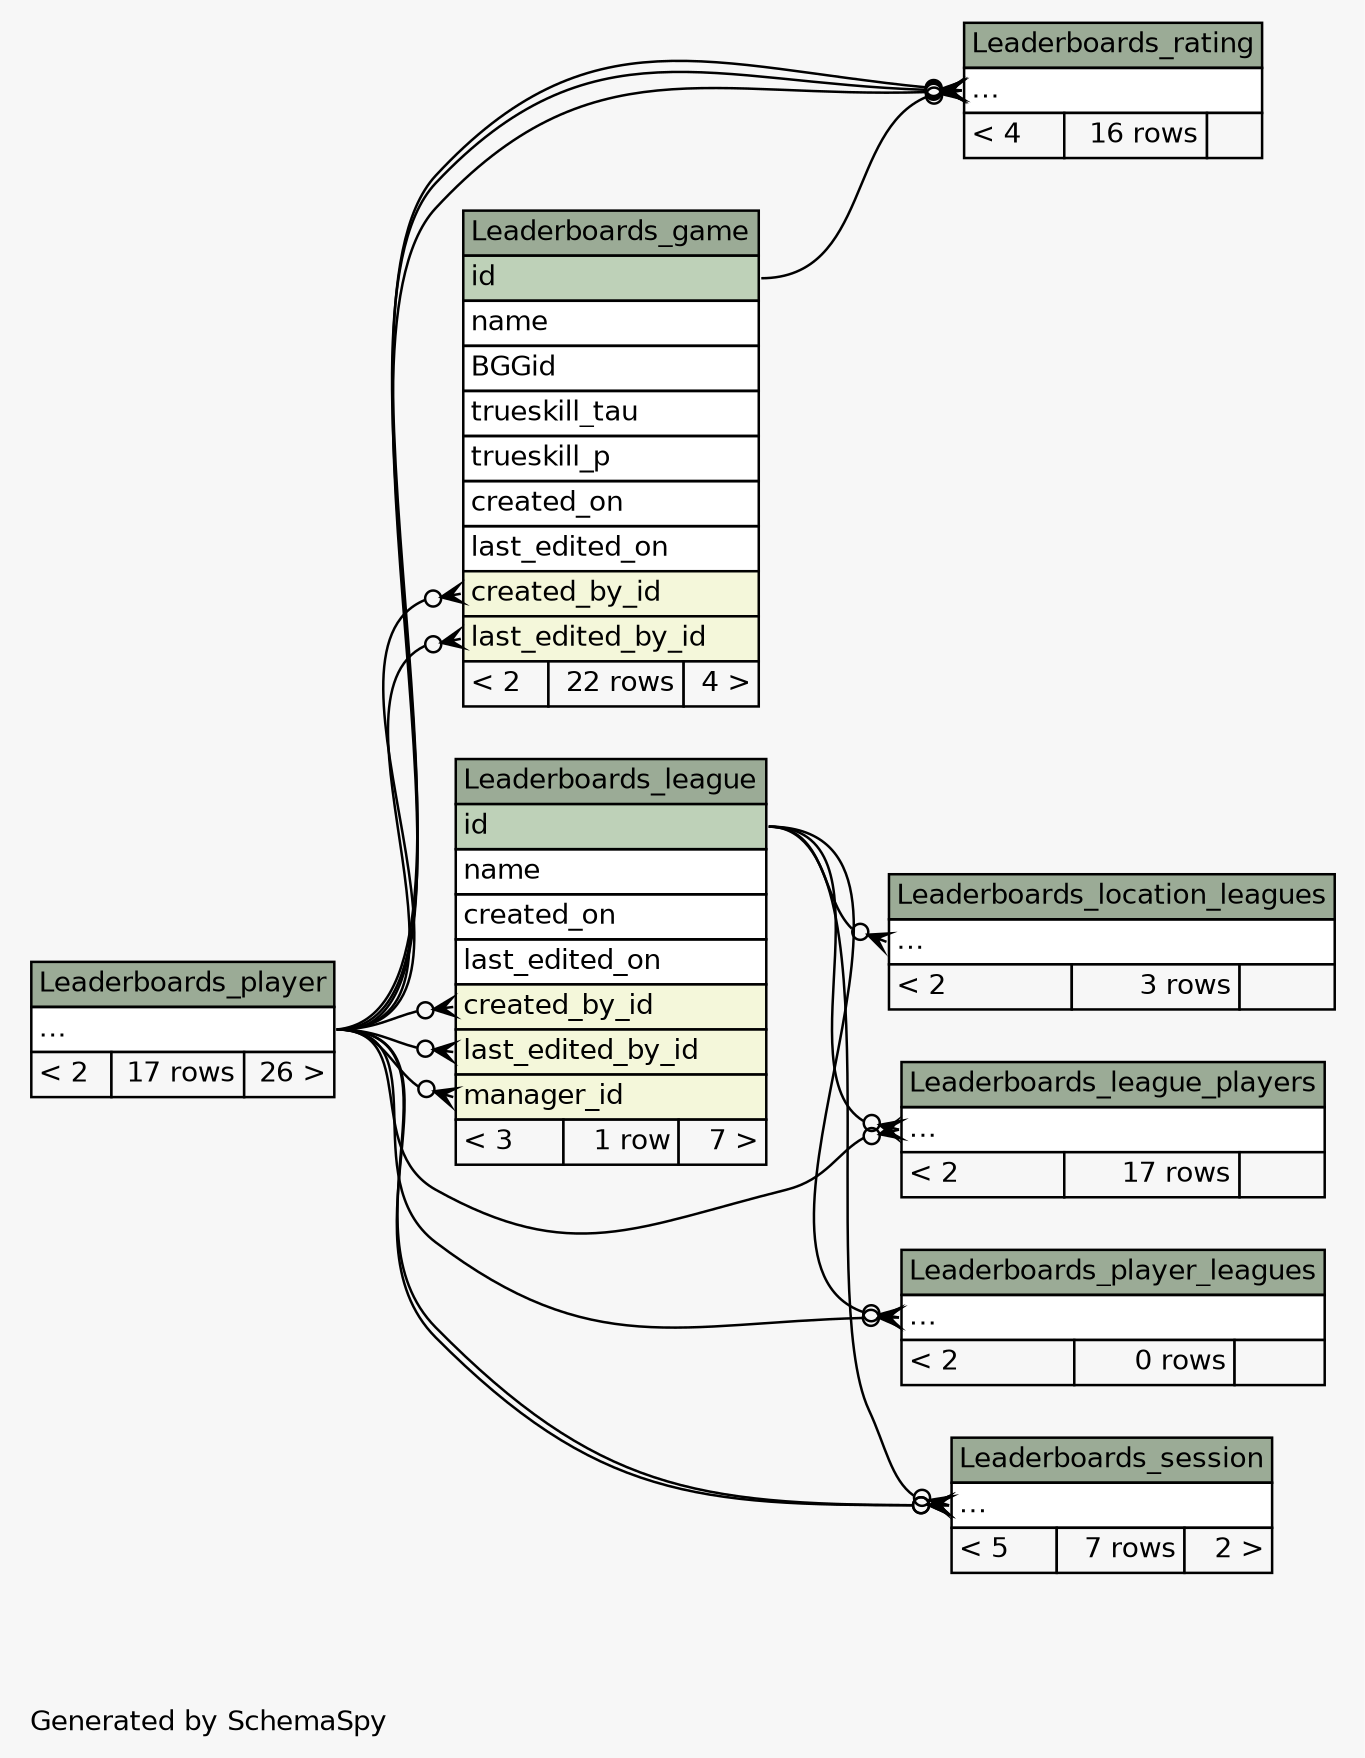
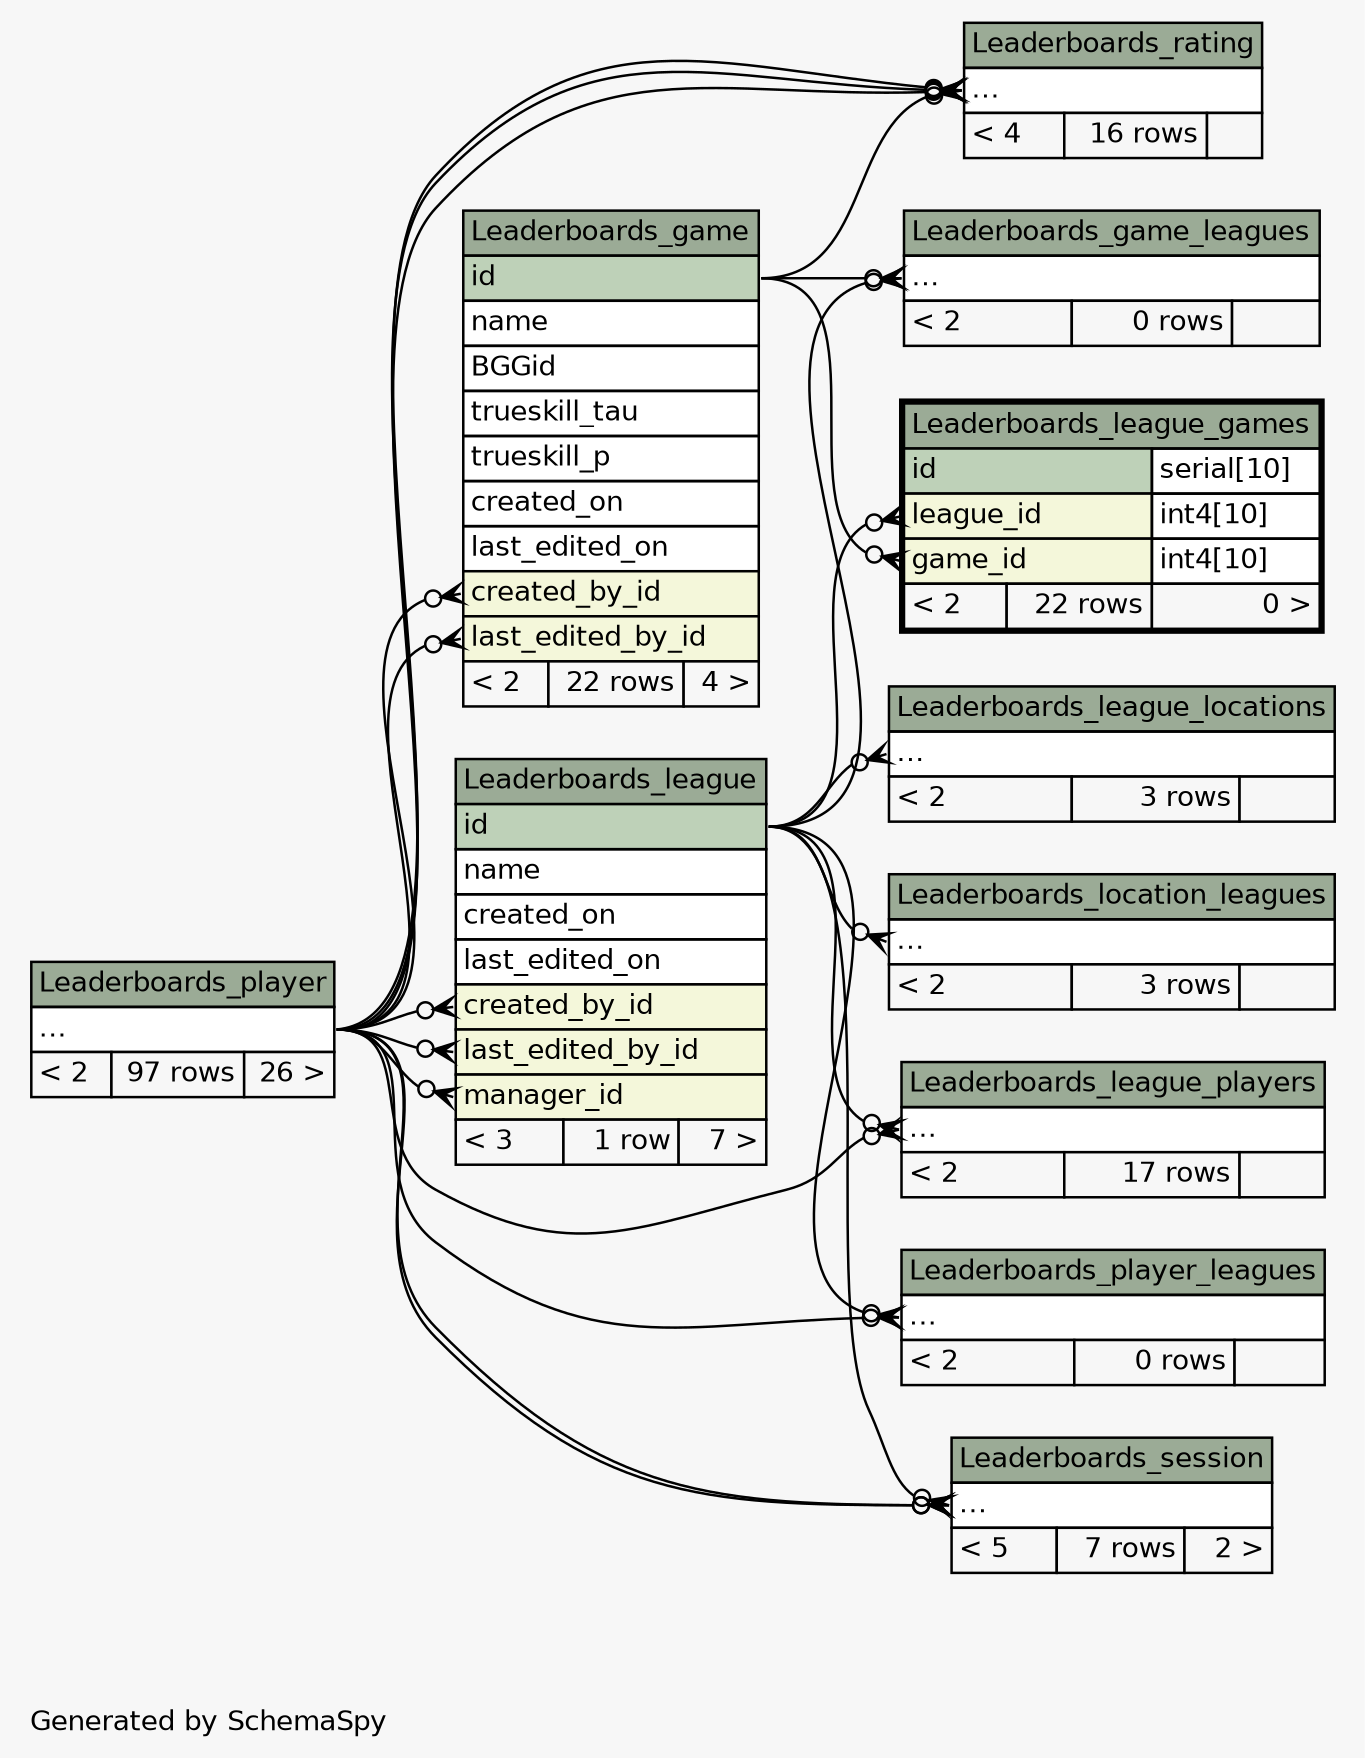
node "Leaderboards_game_leagues": added
node "Leaderboards_league_games": added
node "Leaderboards_league_locations": added
node "Leaderboards_player": text "17 rows" -> "97 rows"
